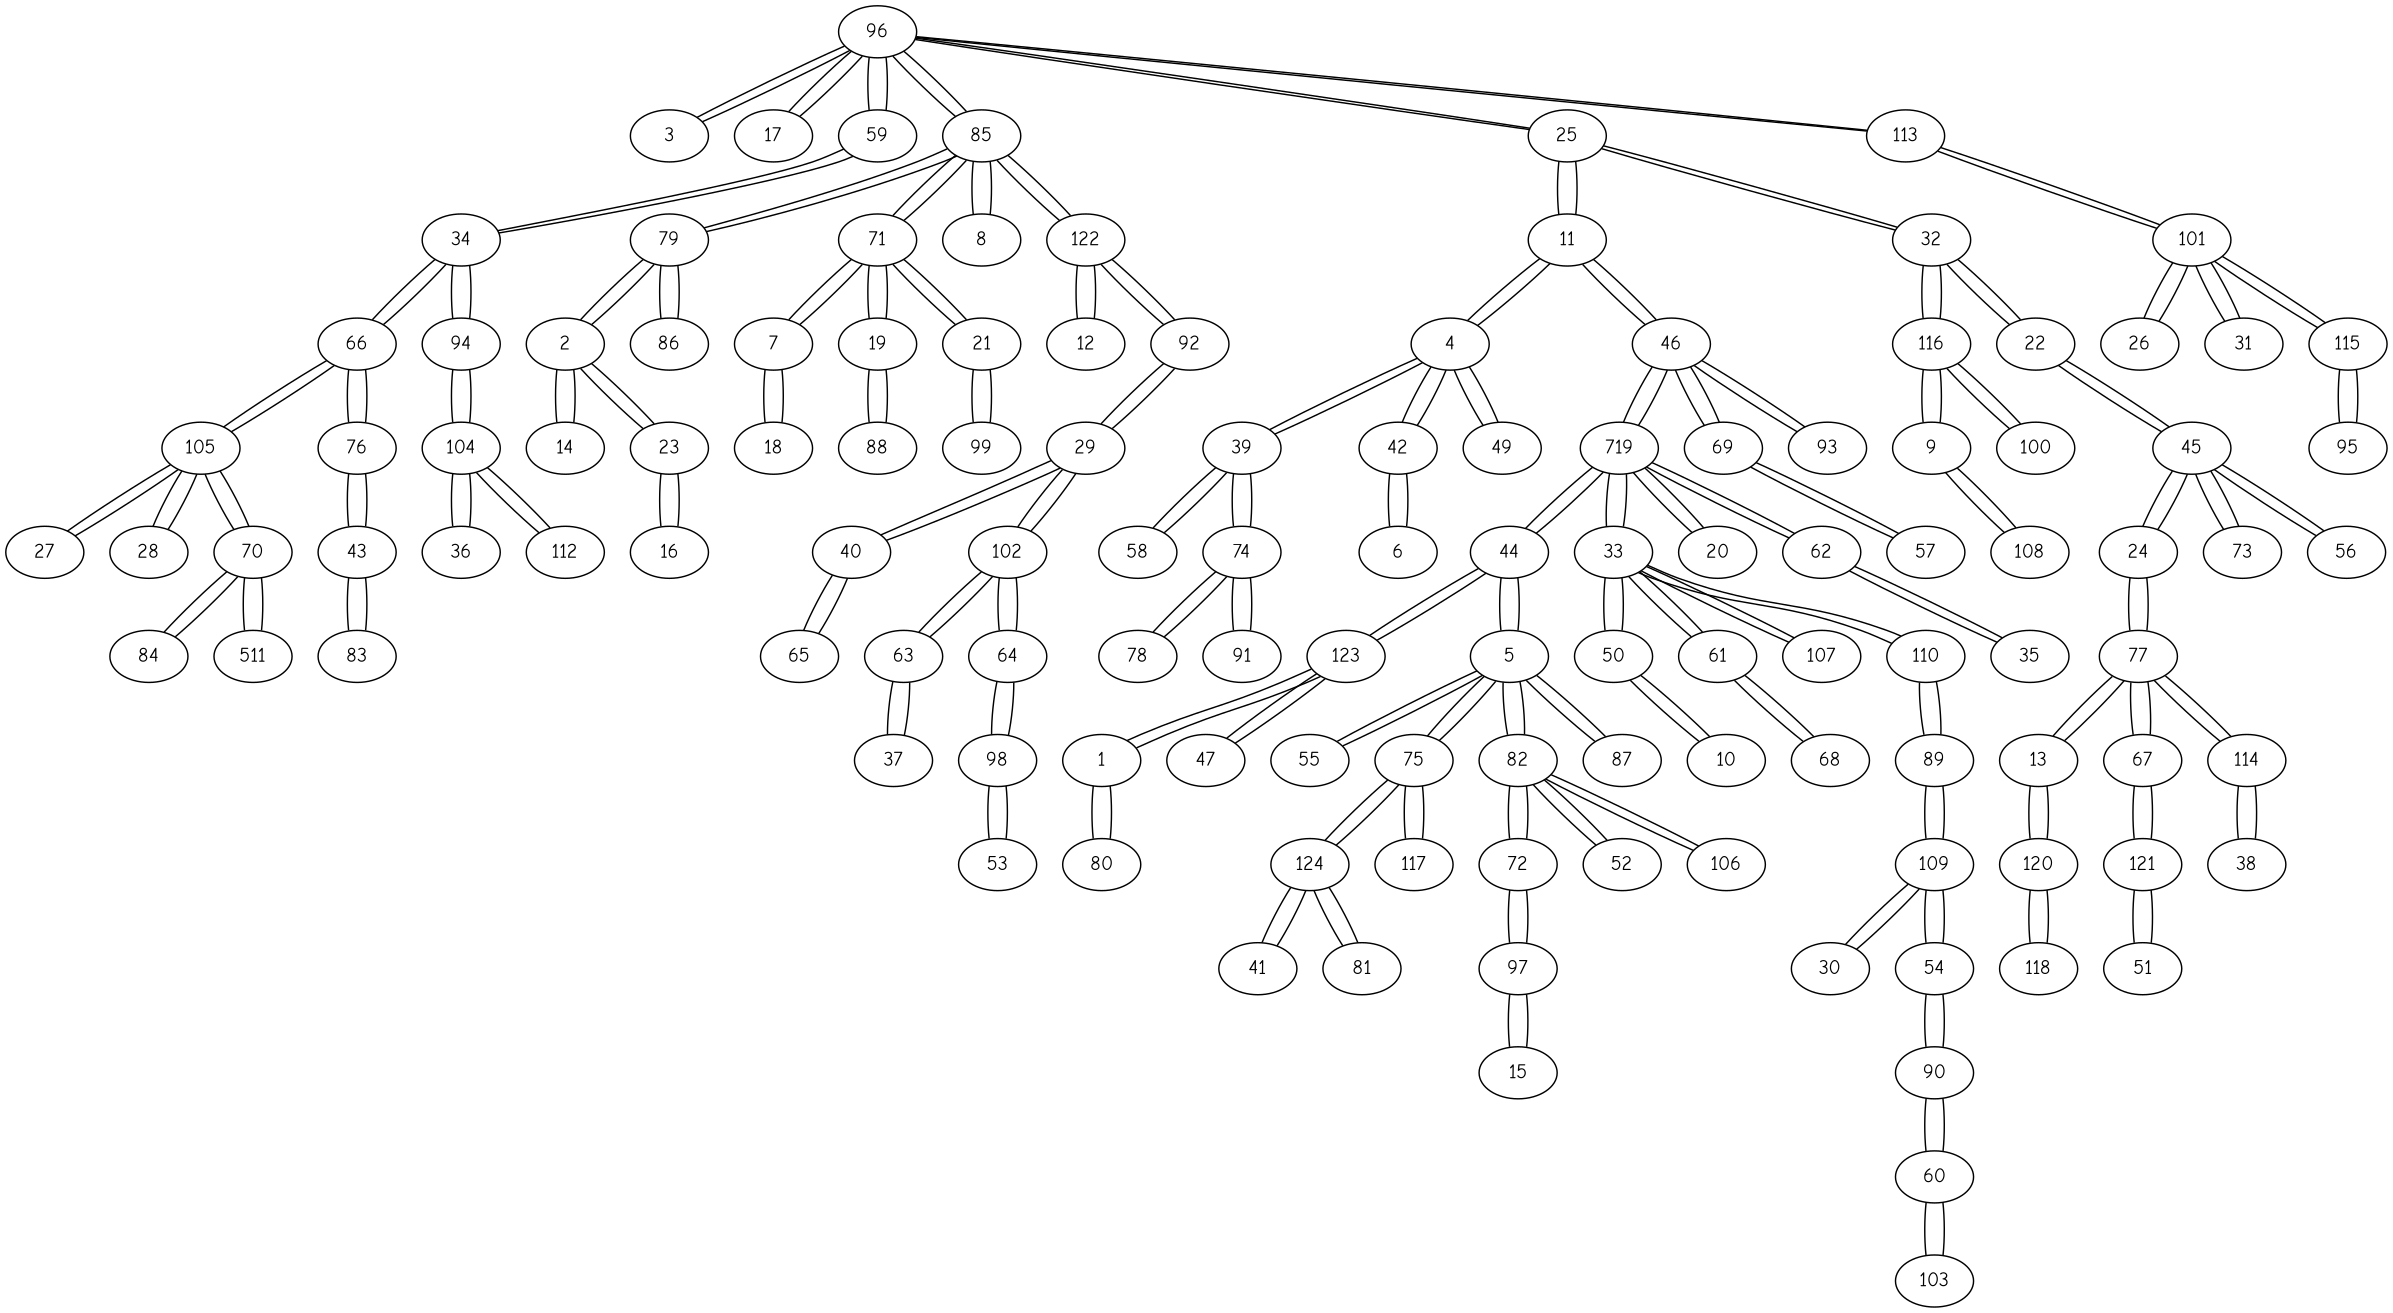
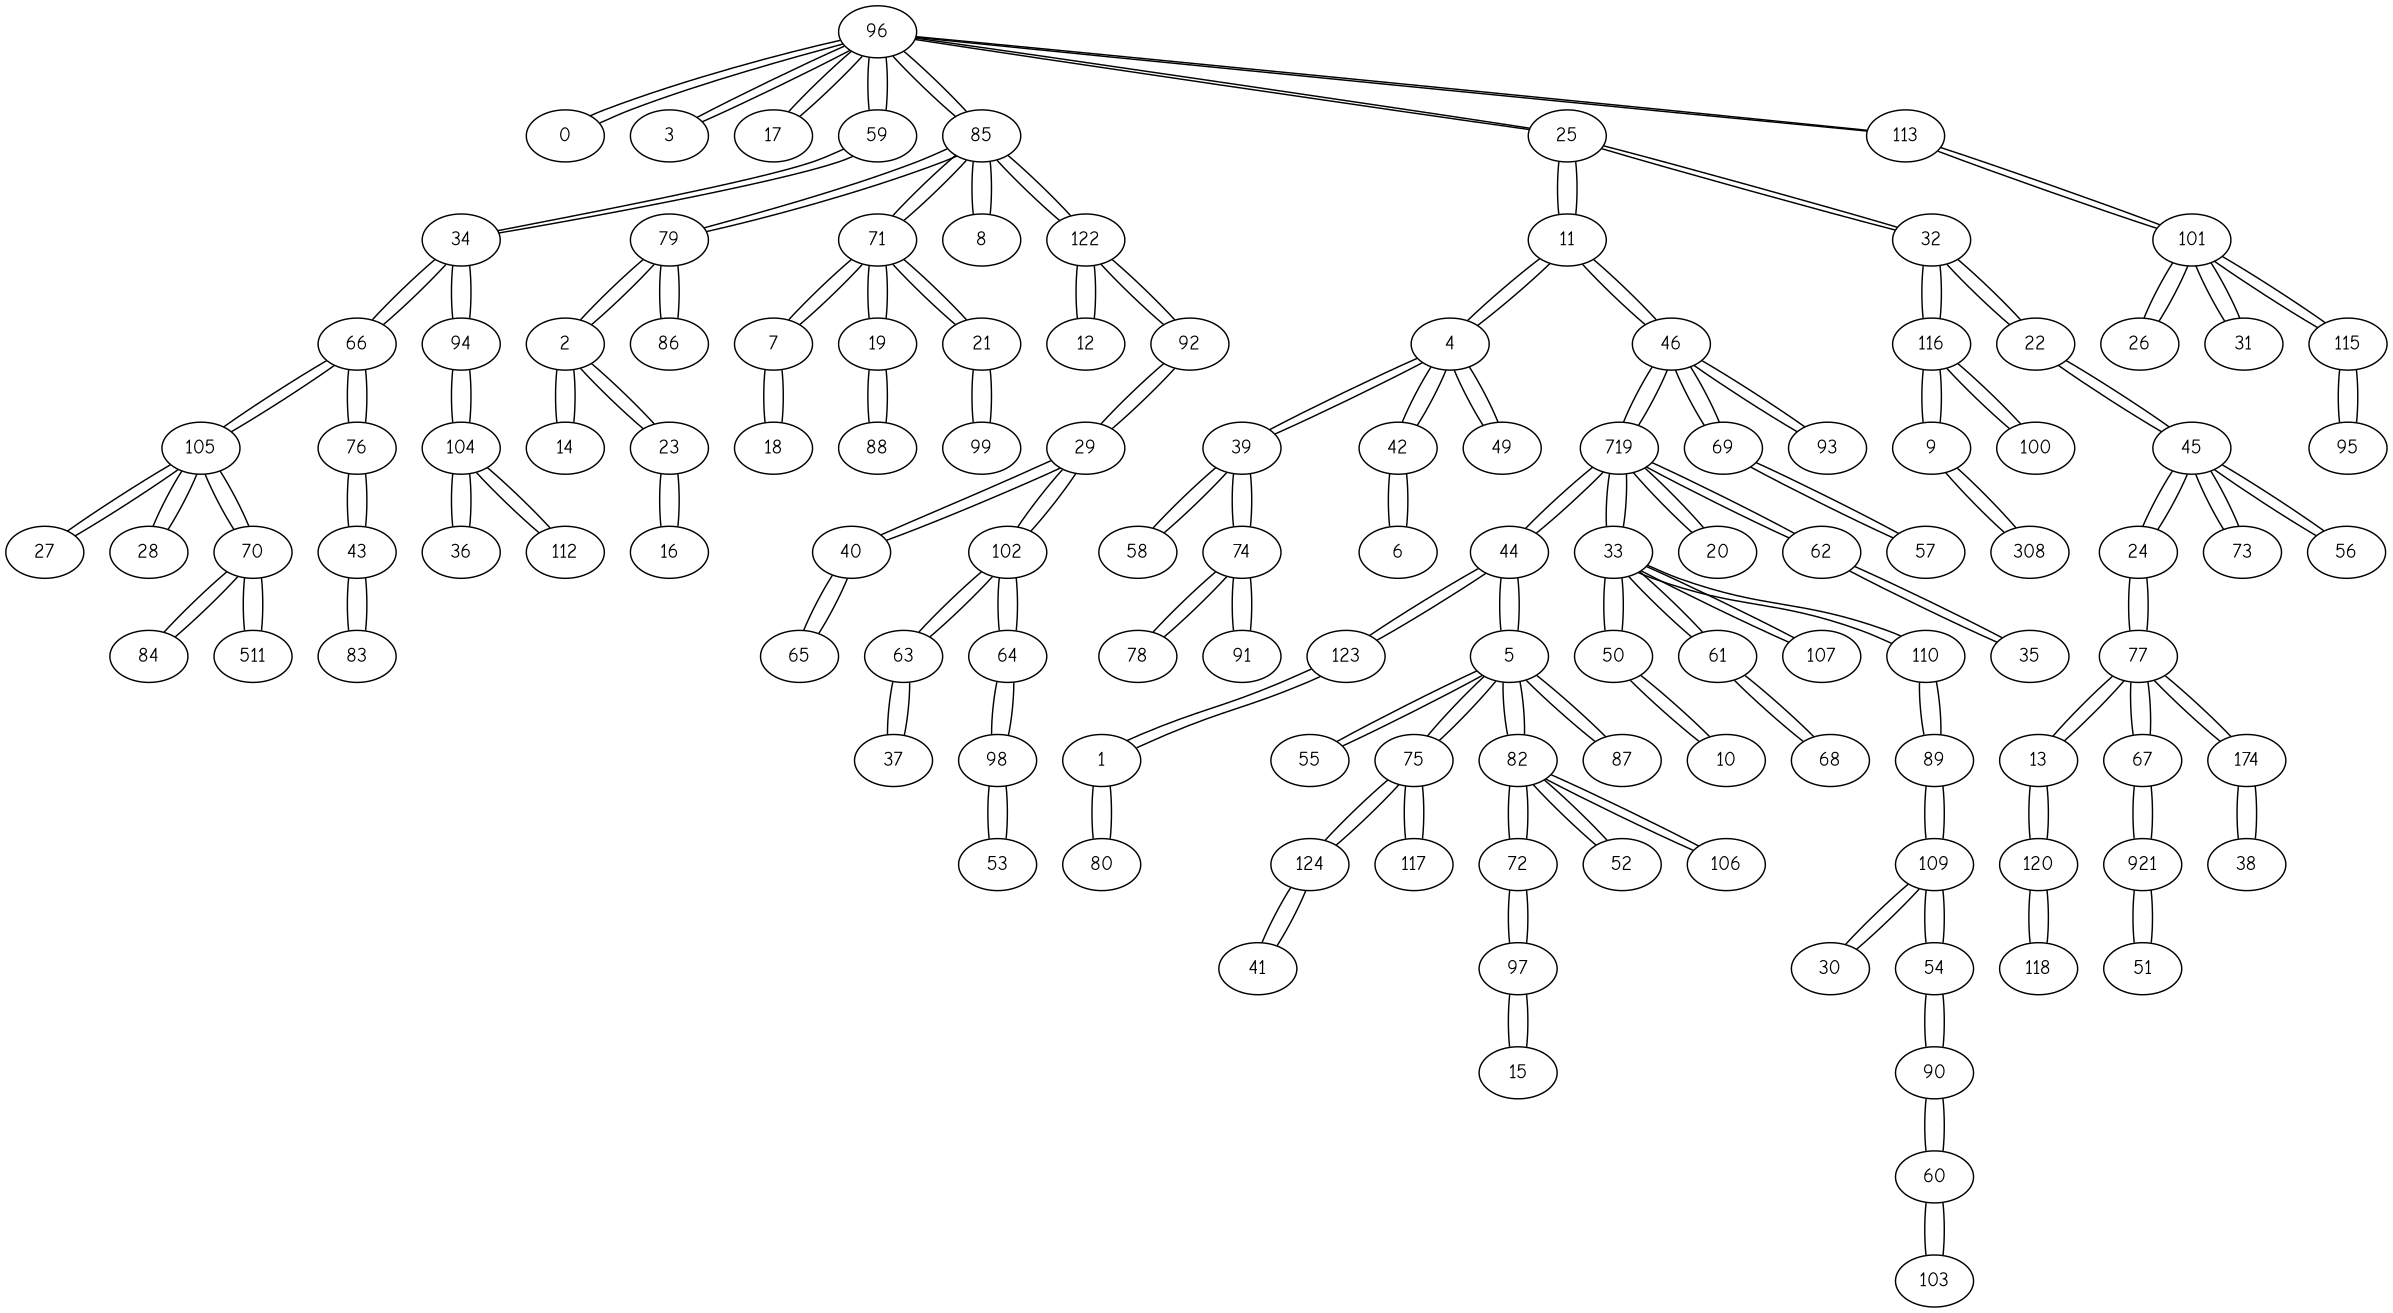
node "0": added
node "108": label "108" -> "308"
node "47": removed
node "114": label "114" -> "174"
node "121": label "121" -> "921"
node "81": removed
